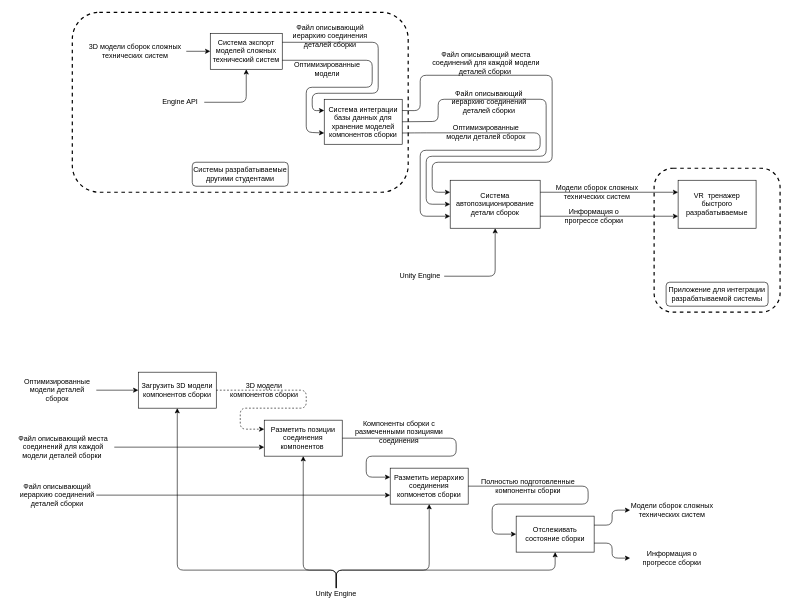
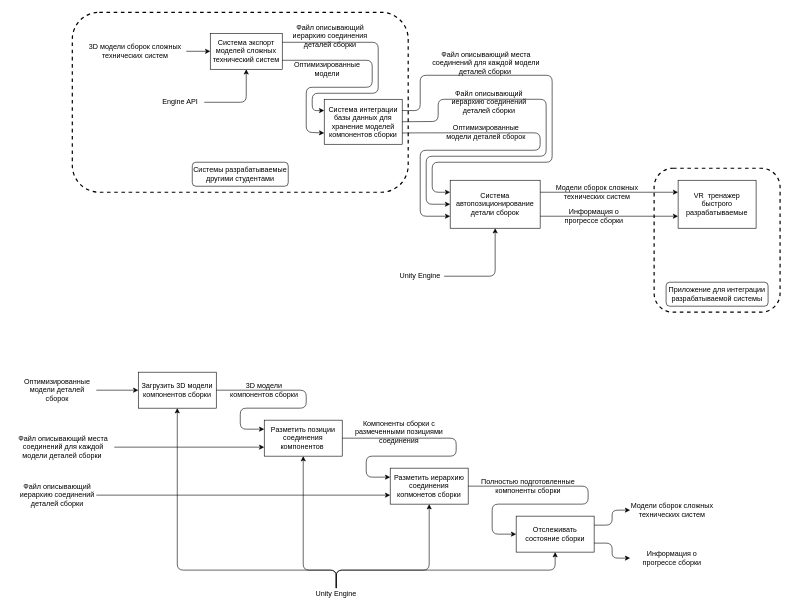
edge "Загрузить 3D модели компонентов сборки" -> "Разметить позиции соединения компонентов": style dashed -> solid
